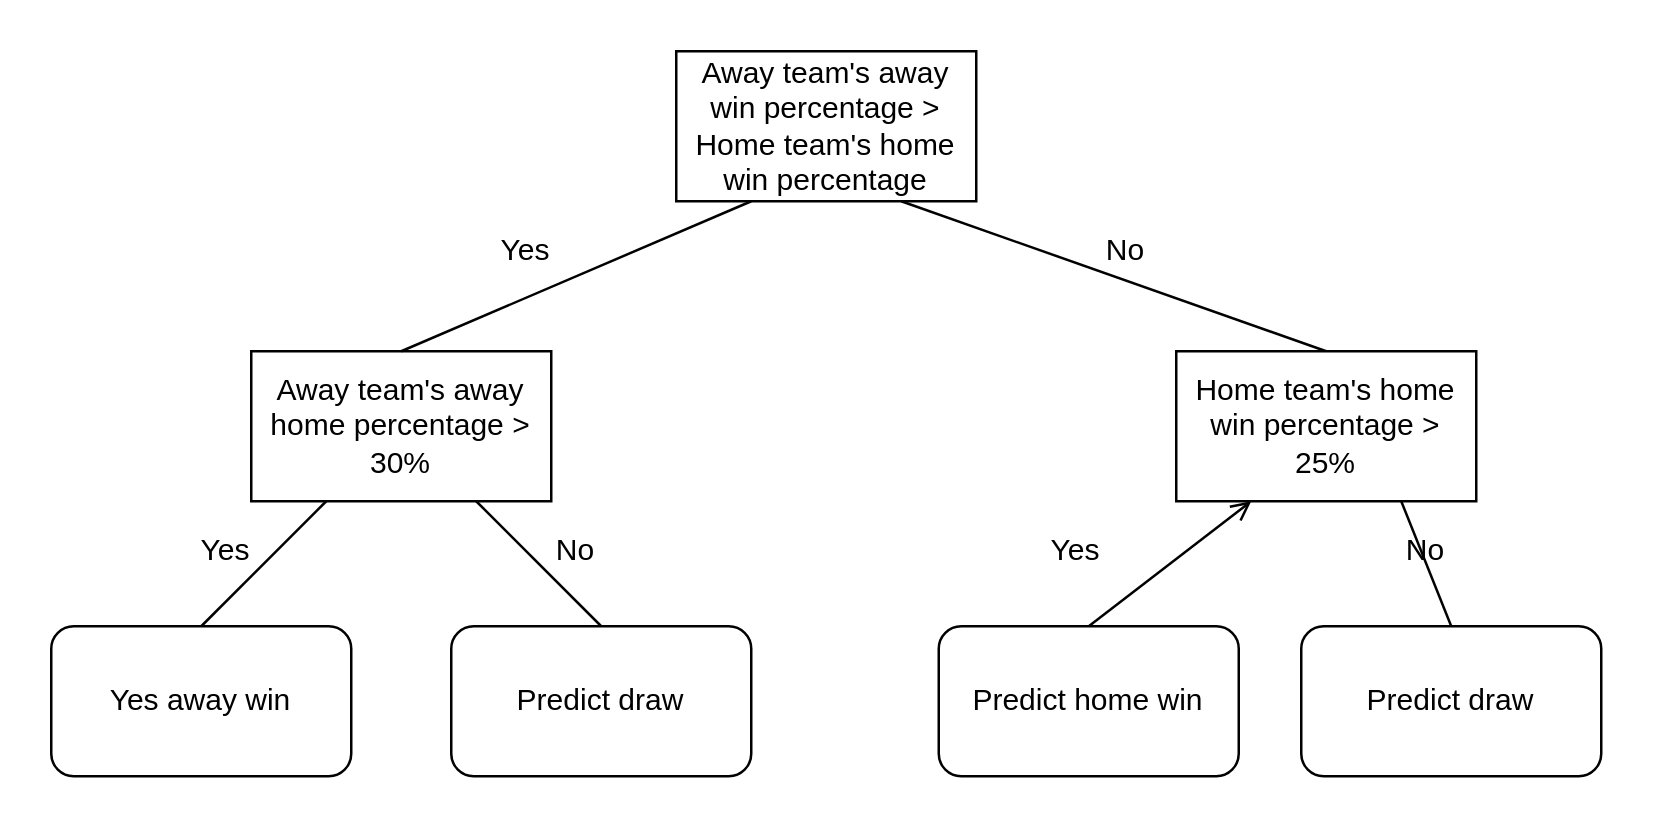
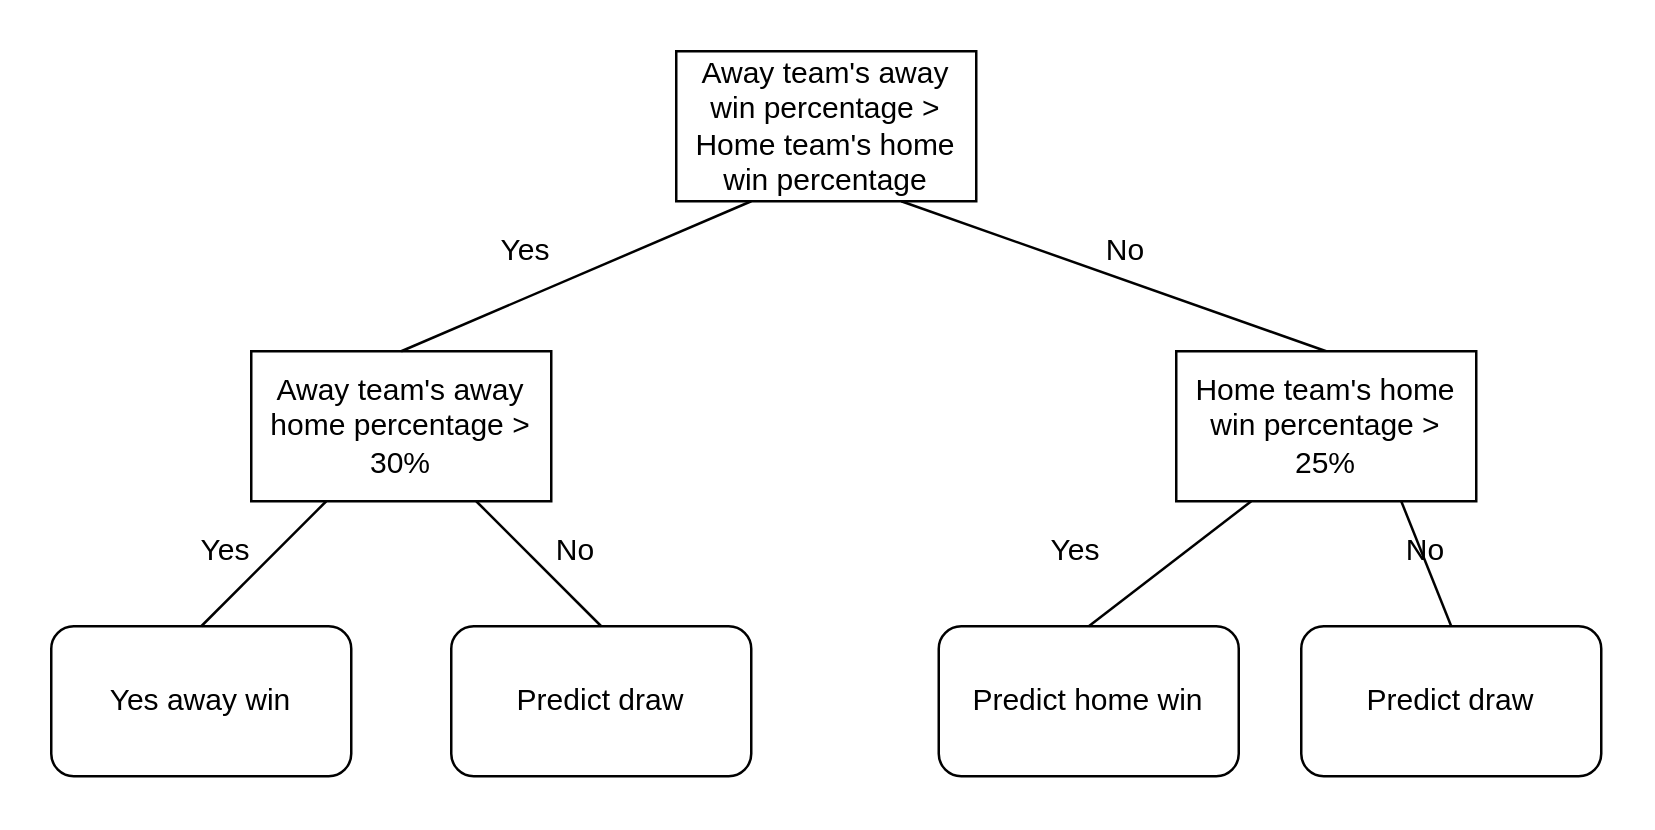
edge "Predict home win" -> "Home team's home win percentage > 25%": arrowhead open -> none
